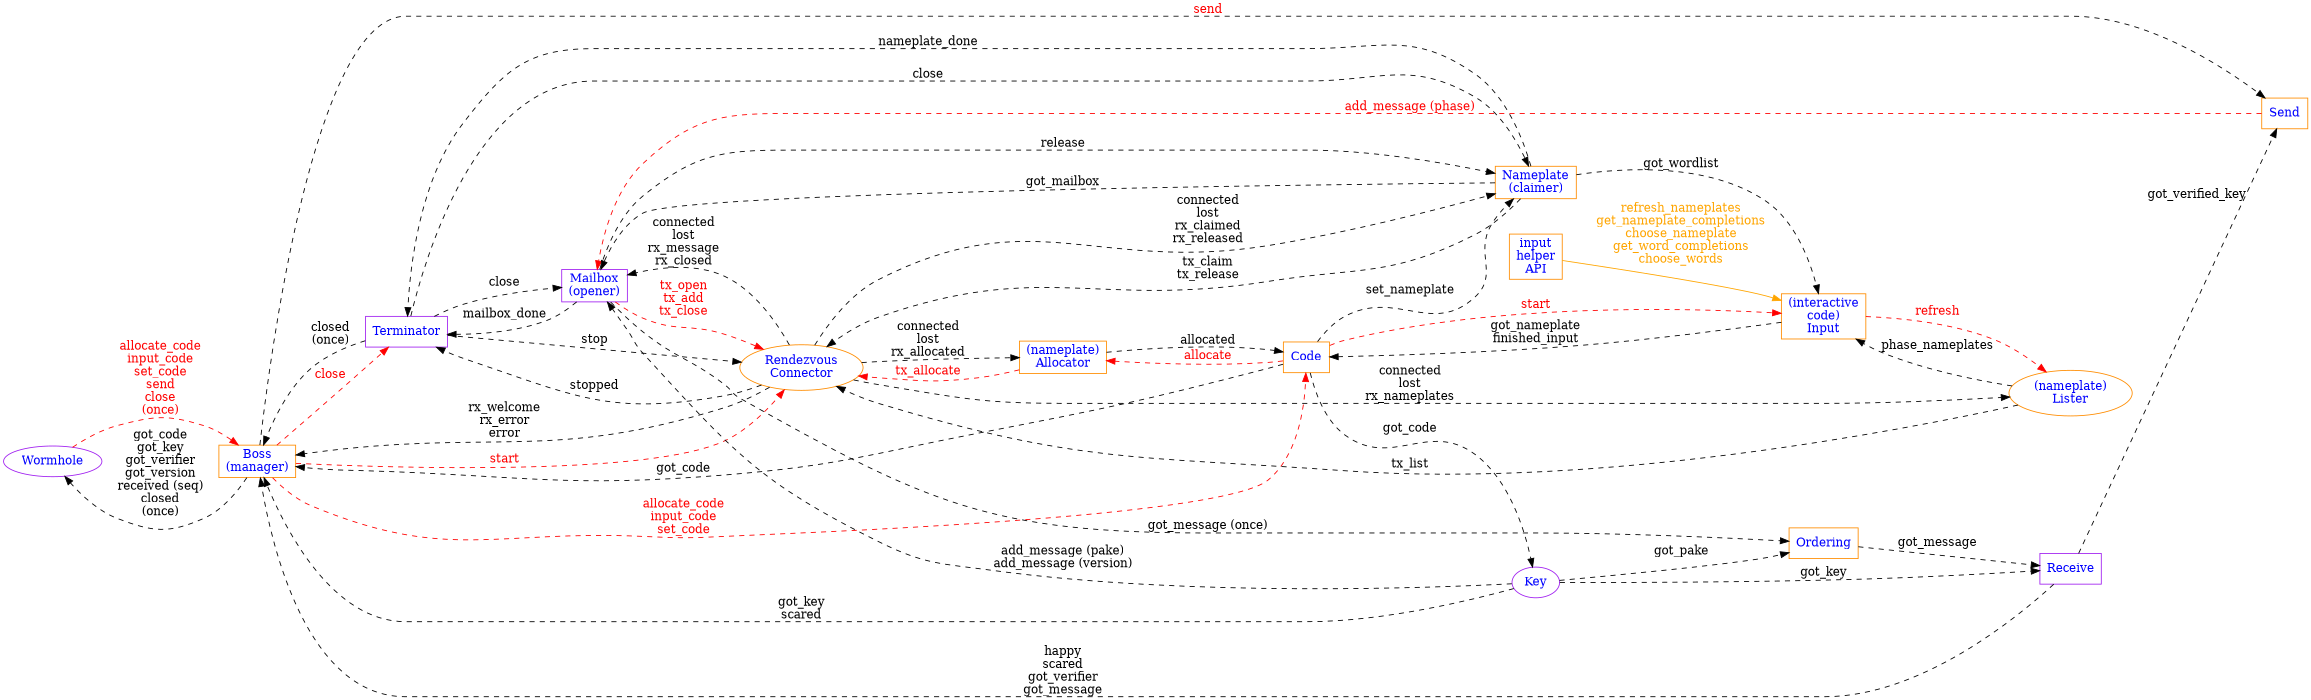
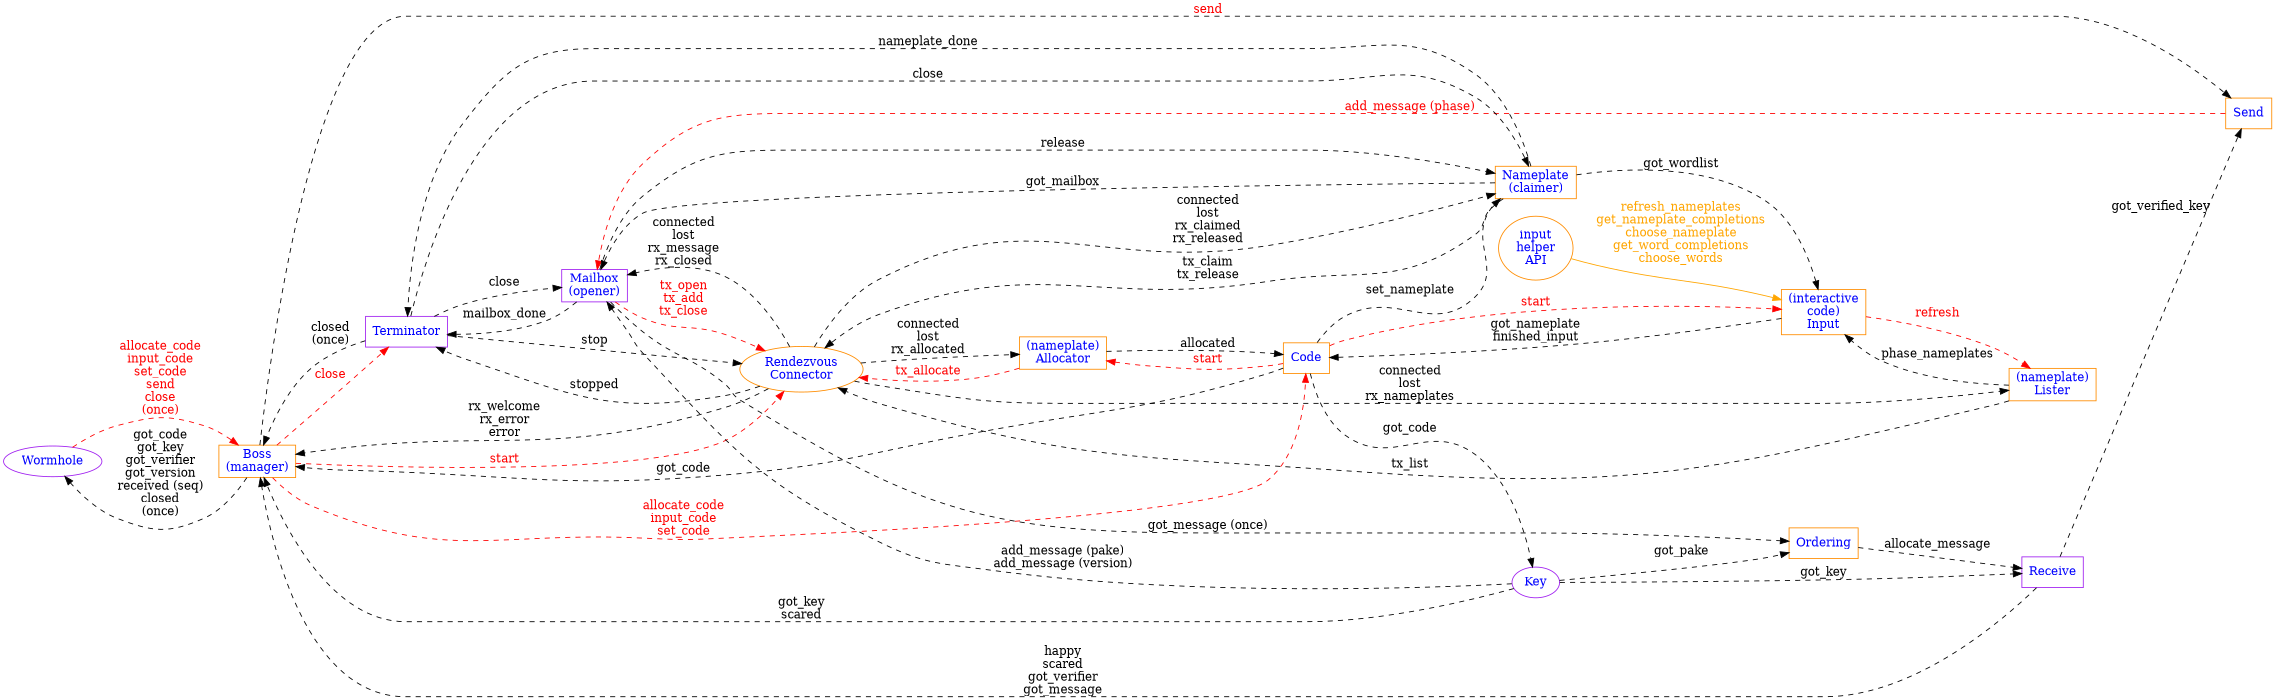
node "input helper API": shape box -> ellipse
edge "Code" -> "(nameplate) Allocator": label "allocate" -> "start"
node "(nameplate) Lister": shape ellipse -> box
edge "Ordering" -> "Receive": label "got_message" -> "allocate_message"
